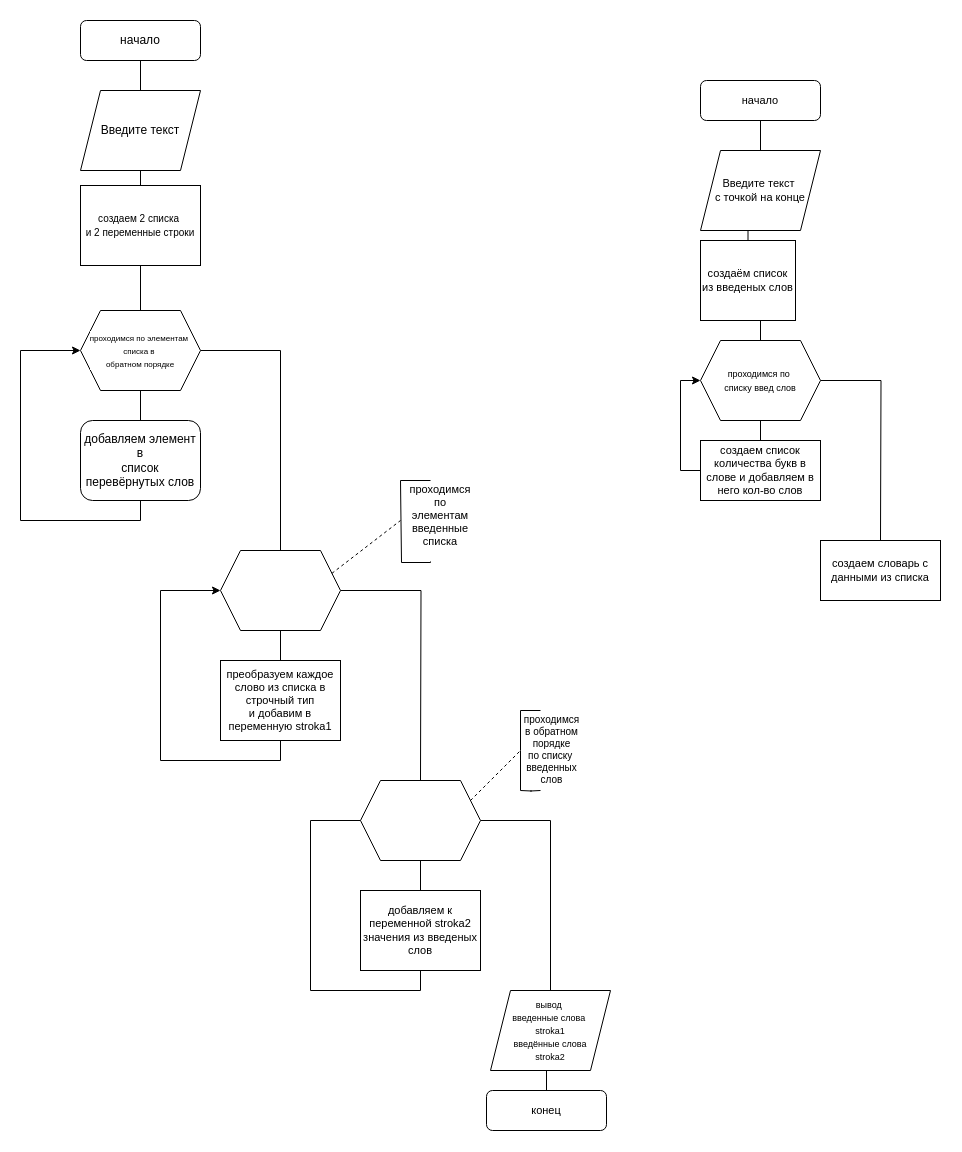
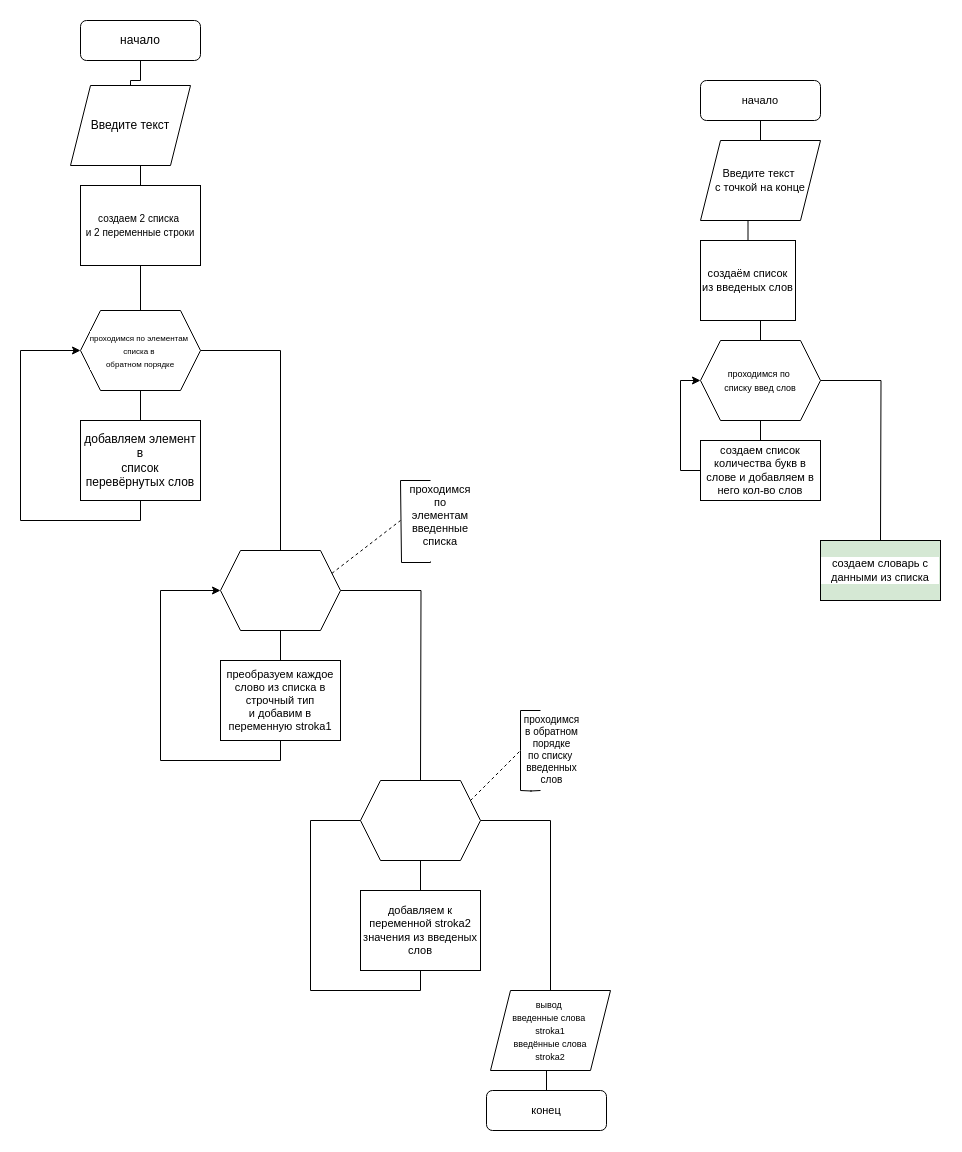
node "Введите текст": moved (141, 131) -> (131, 126)
node "Введите текст с точкой на конце": moved (761, 191) -> (761, 181)
node "добавляем элемент в список перевёрнутых слов": shape rounded rectangle -> rectangle
node "создаем словарь с данными из списка": fillcolor #ffffff -> #d5e8d4
